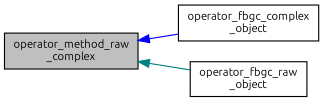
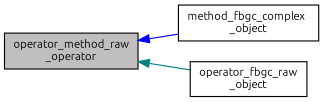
node "operator_fbgc_complex _object": label "operator_fbgc_complex _object" -> "method_fbgc_complex _object"
node "operator_method_raw _complex": label "operator_method_raw _complex" -> "operator_method_raw _operator"
